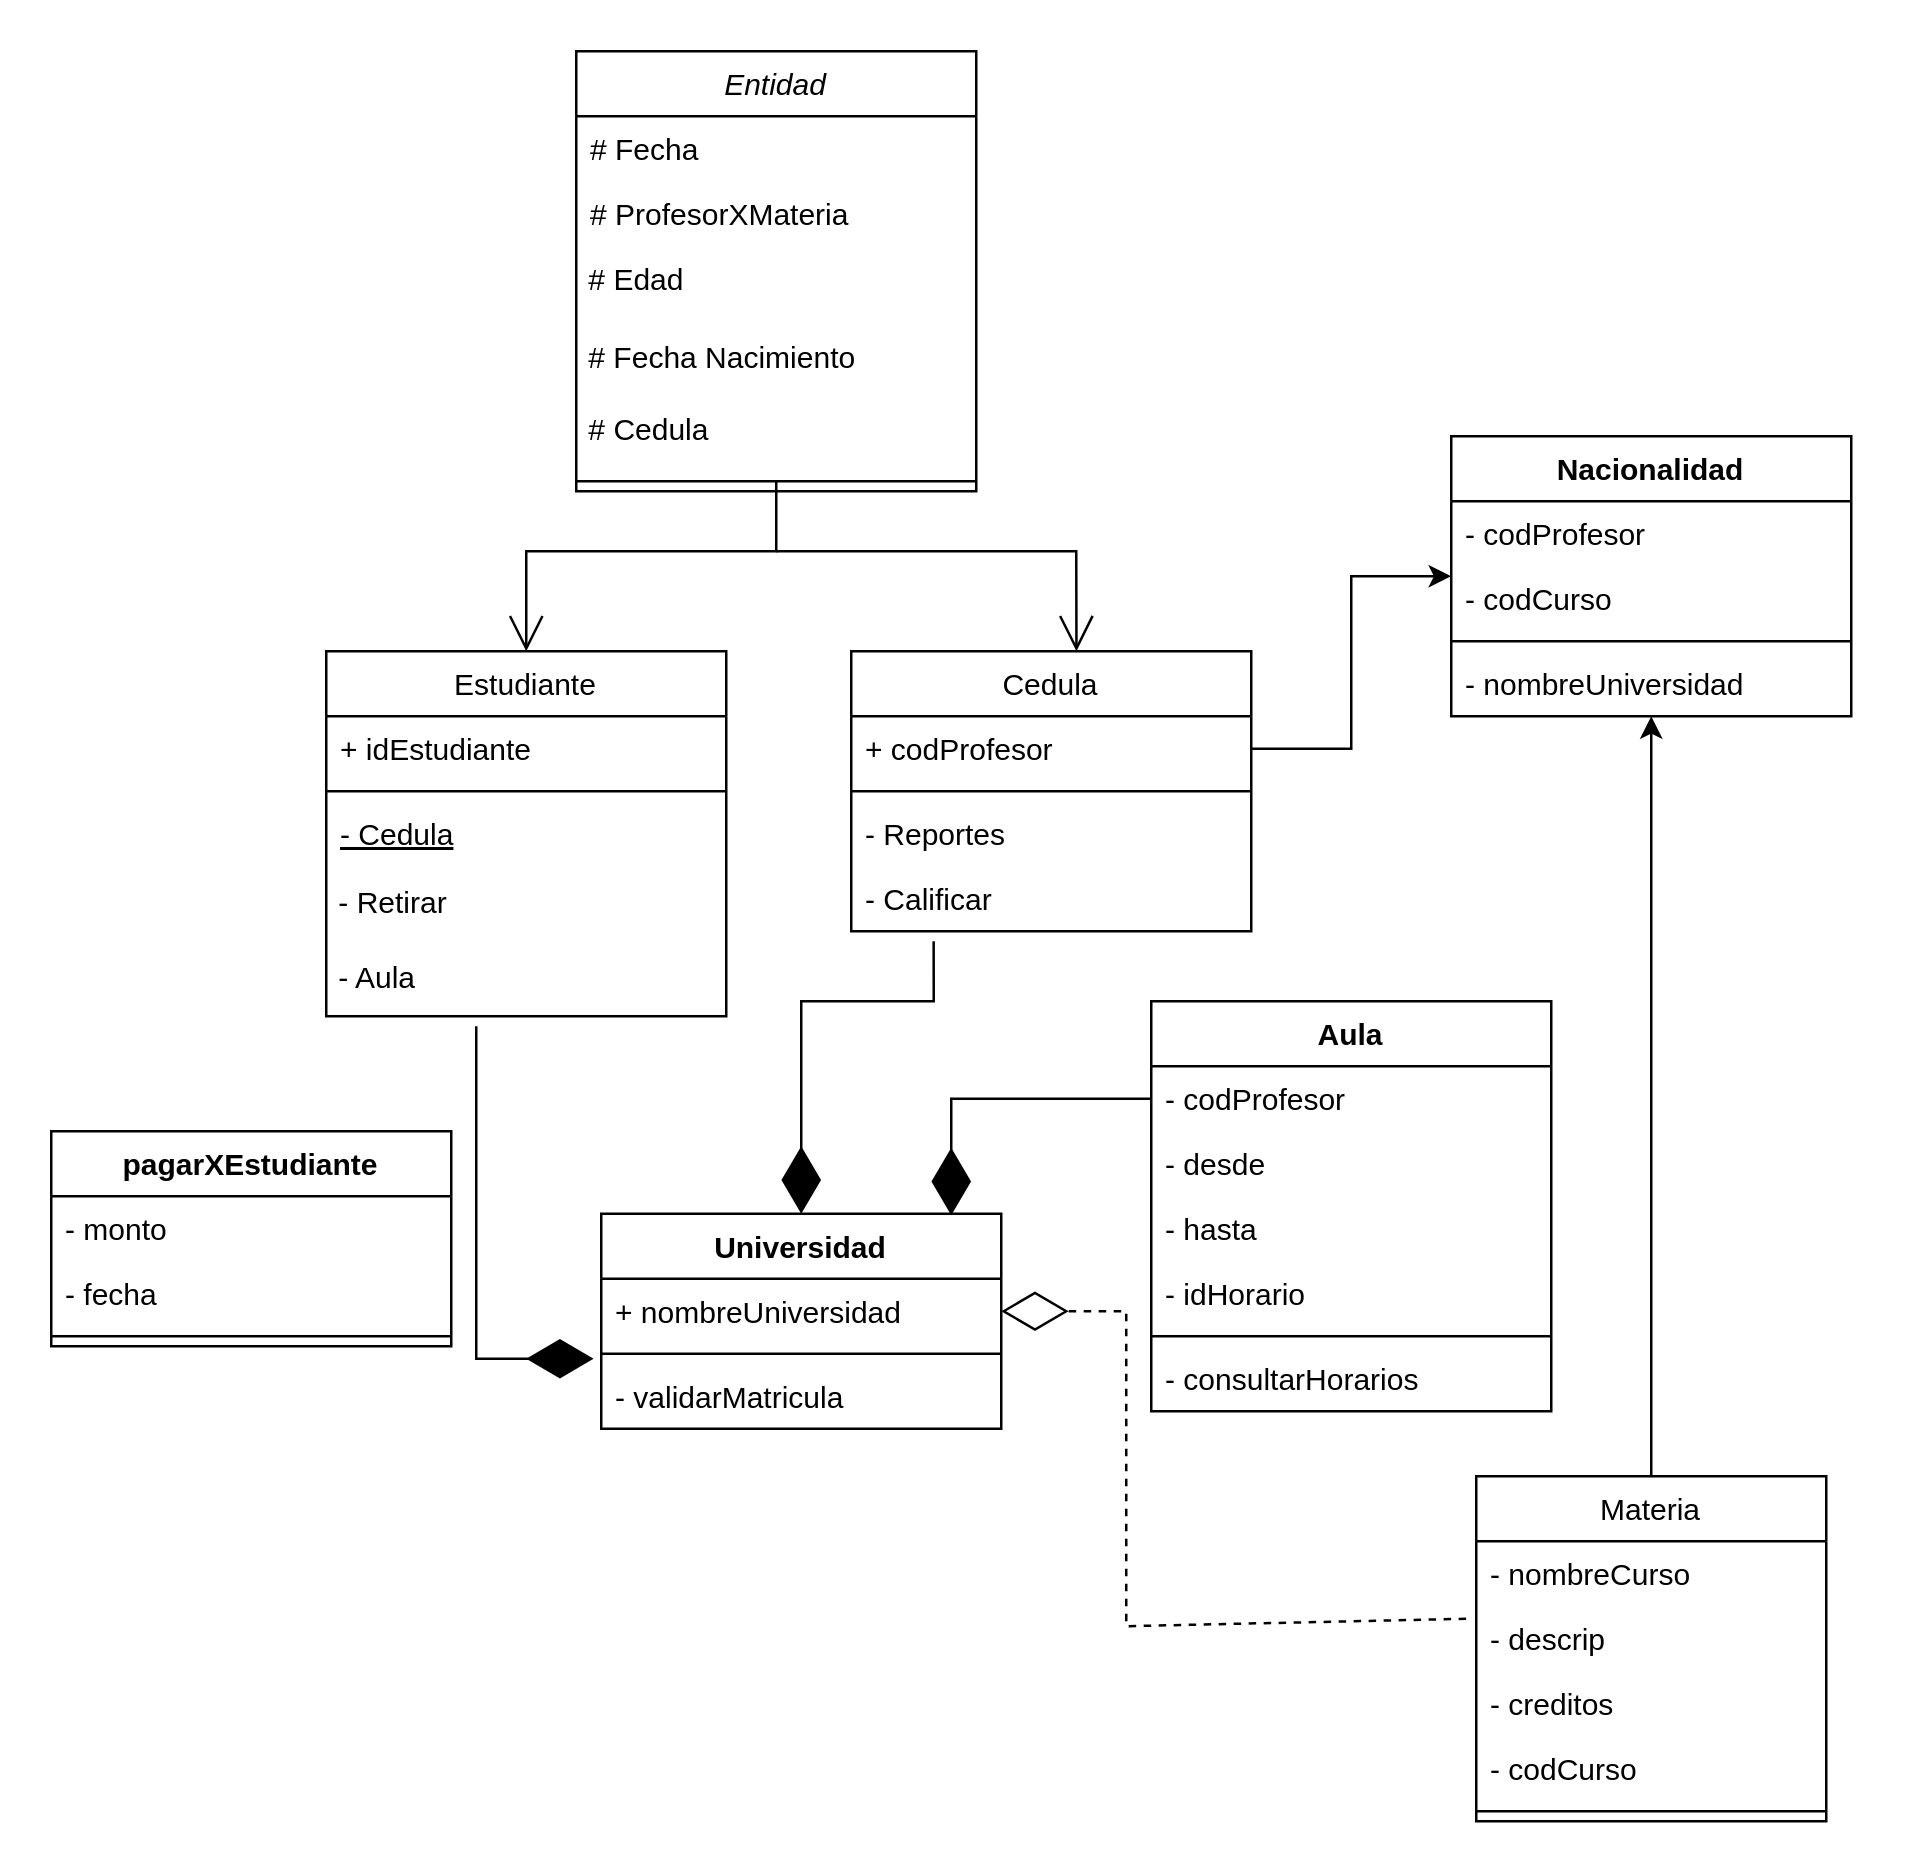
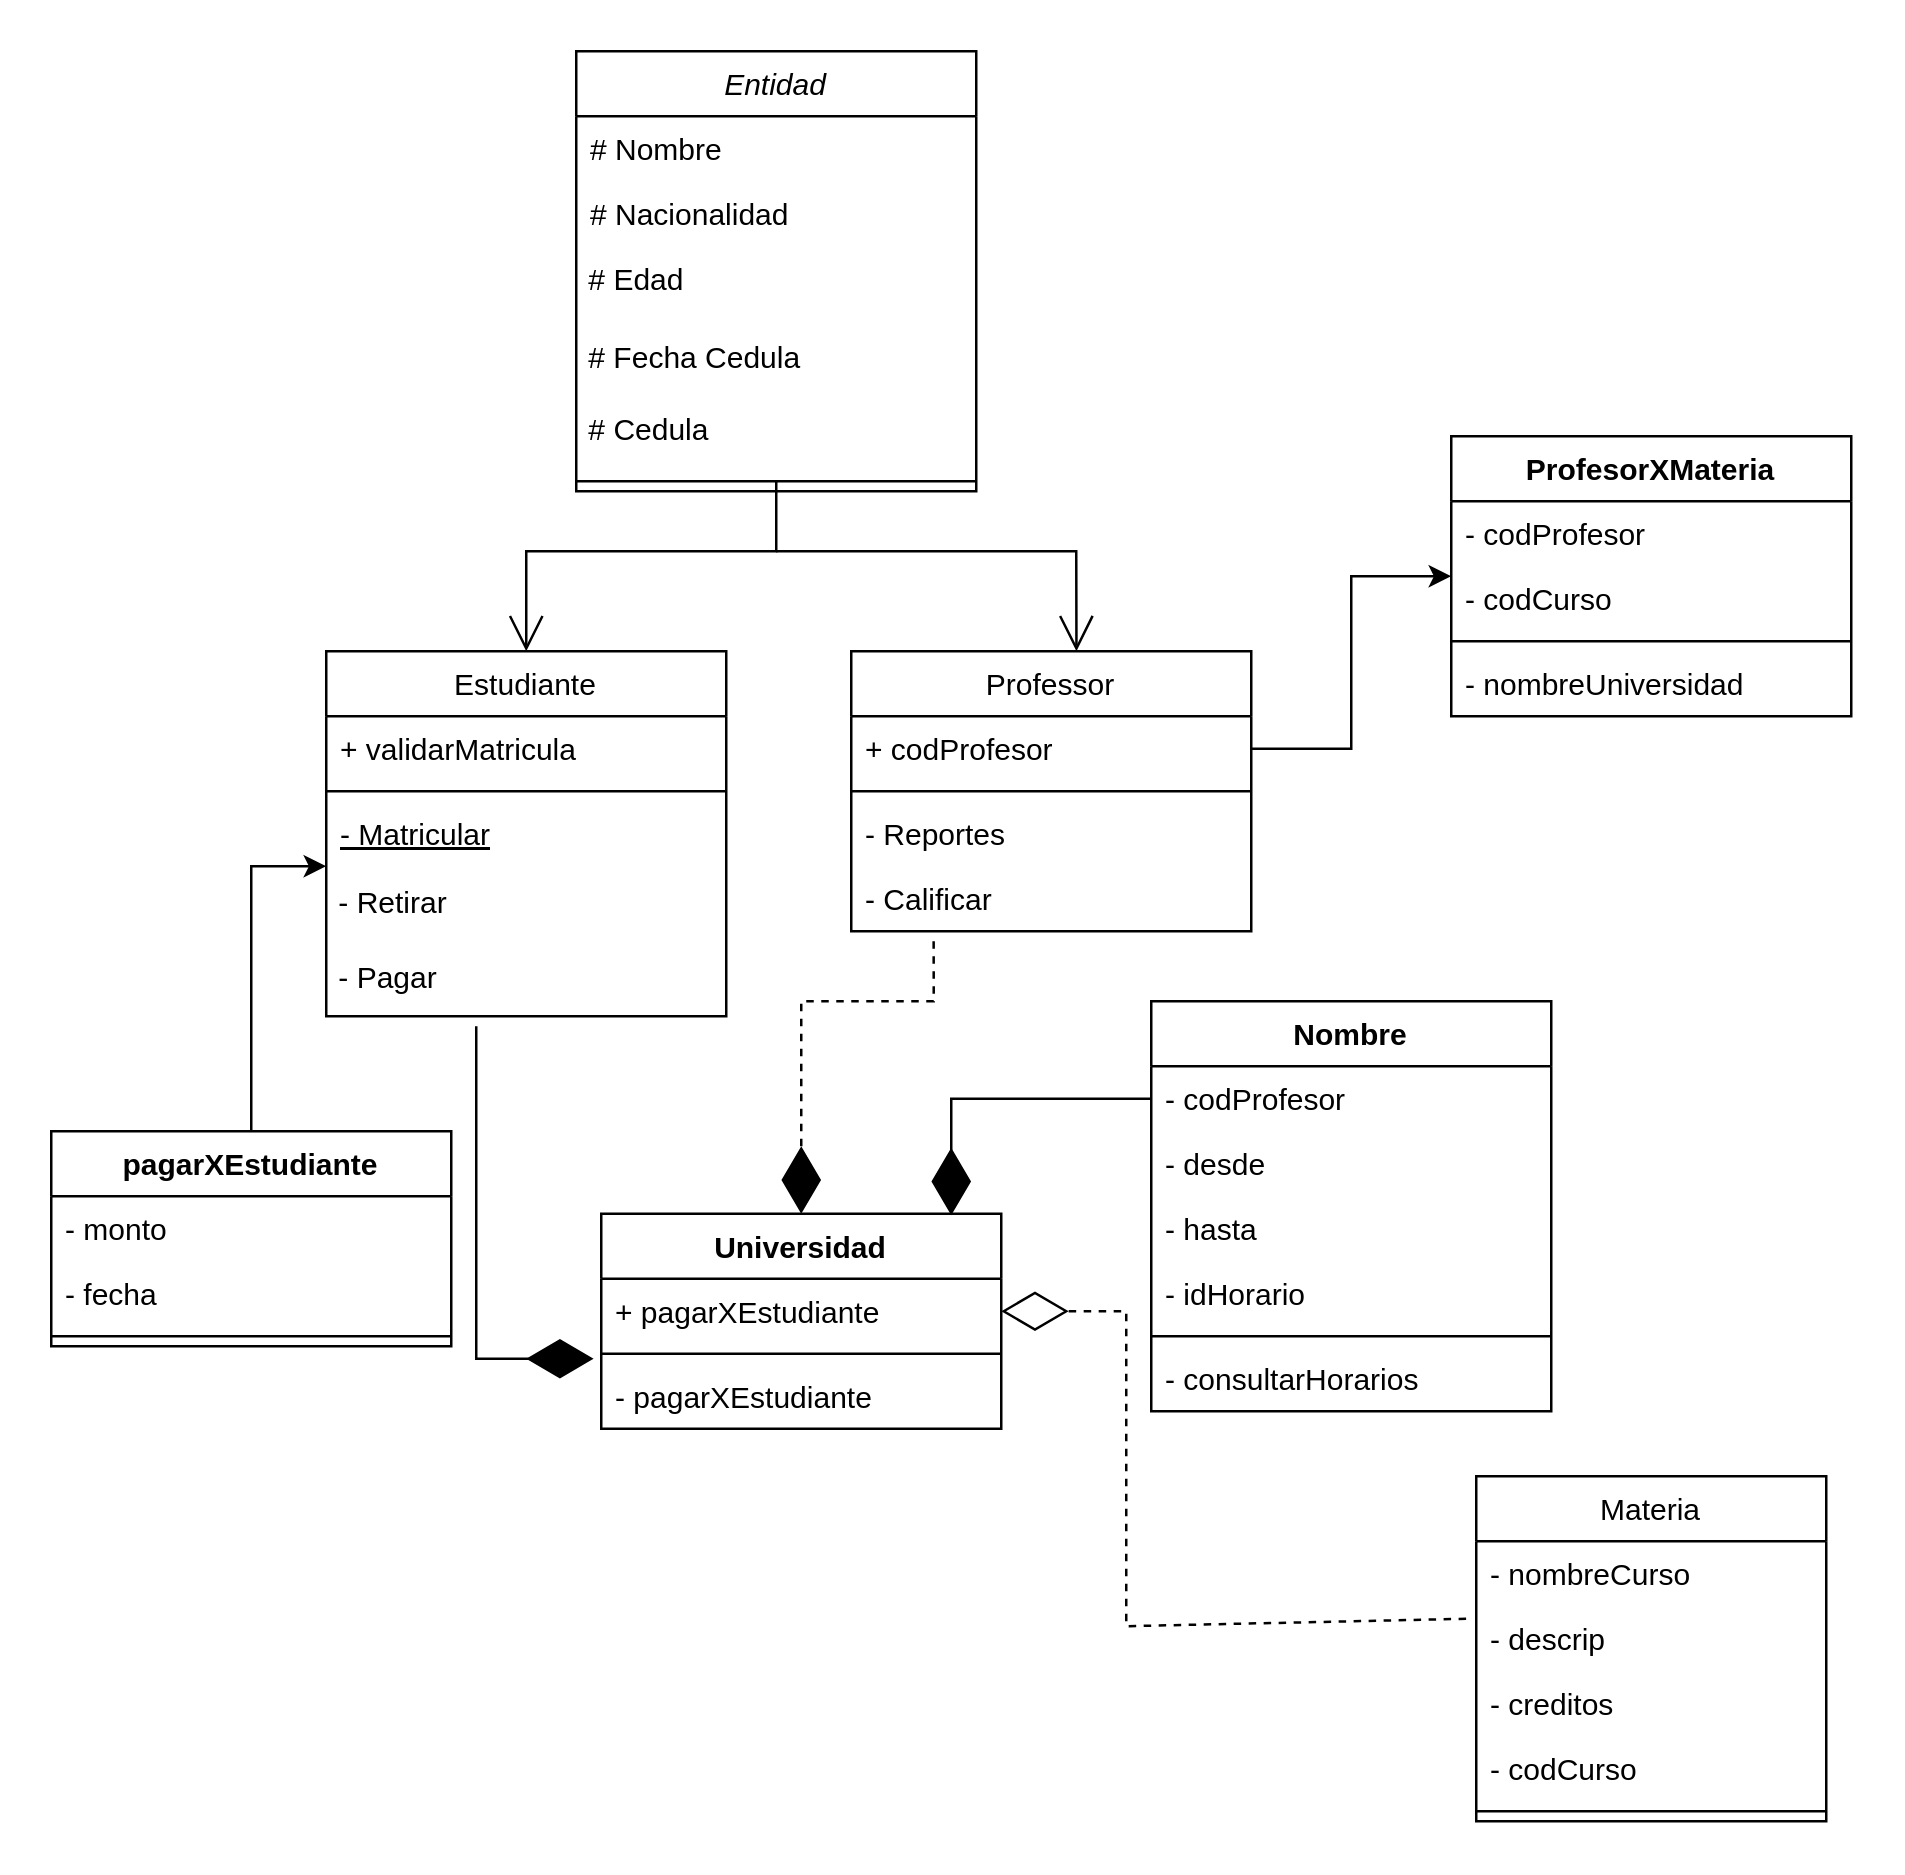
node "# Fecha": label "# Fecha" -> "# Nombre"
node "# ProfesorXMateria": label "# ProfesorXMateria" -> "# Nacionalidad"
node "# Fecha Nacimiento": label "# Fecha Nacimiento" -> "# Fecha Cedula"
node "Nacionalidad": label "Nacionalidad" -> "ProfesorXMateria"
node "Cedula": label "Cedula" -> "Professor"
node "+ idEstudiante": label "+ idEstudiante" -> "+ validarMatricula"
node "- Cedula": label "- Cedula" -> "- Matricular"
edge "pagarXEstudiante" -> "- Retirar": added
node "- Aula": label "- Aula" -> "- Pagar"
edge "- Calificar" -> "Universidad": style solid -> dashed
node "Aula": label "Aula" -> "Nombre"
edge "Materia" -> "- nombreUniversidad": removed
node "+ nombreUniversidad": label "+ nombreUniversidad" -> "+ pagarXEstudiante"
node "- validarMatricula": label "- validarMatricula" -> "- pagarXEstudiante"
